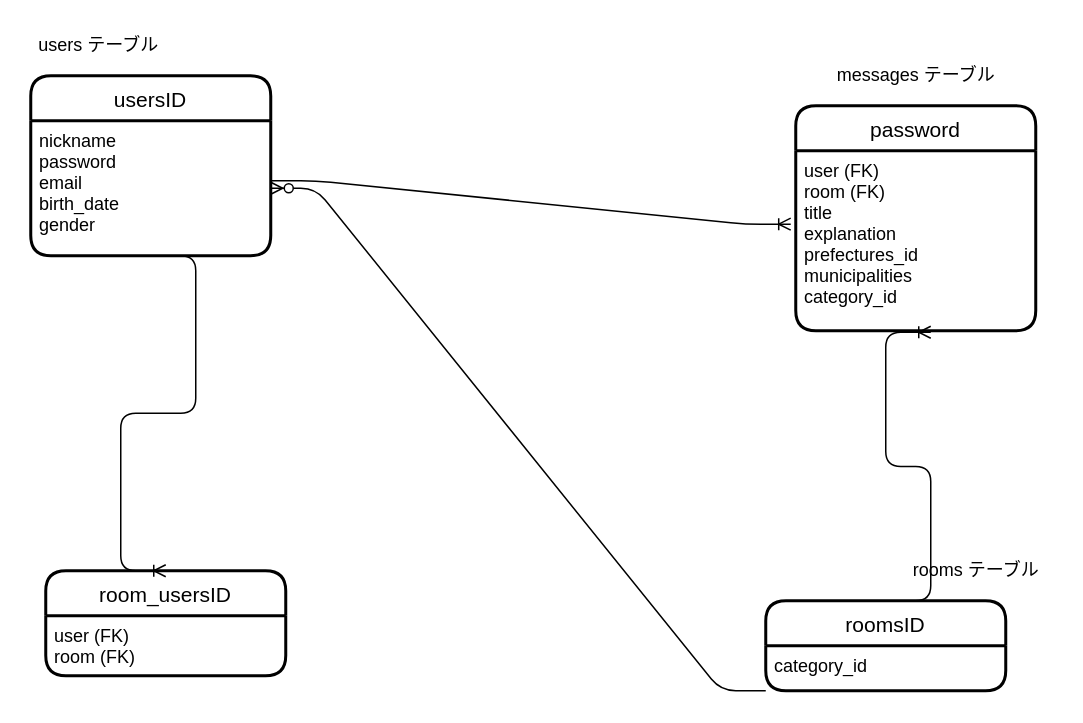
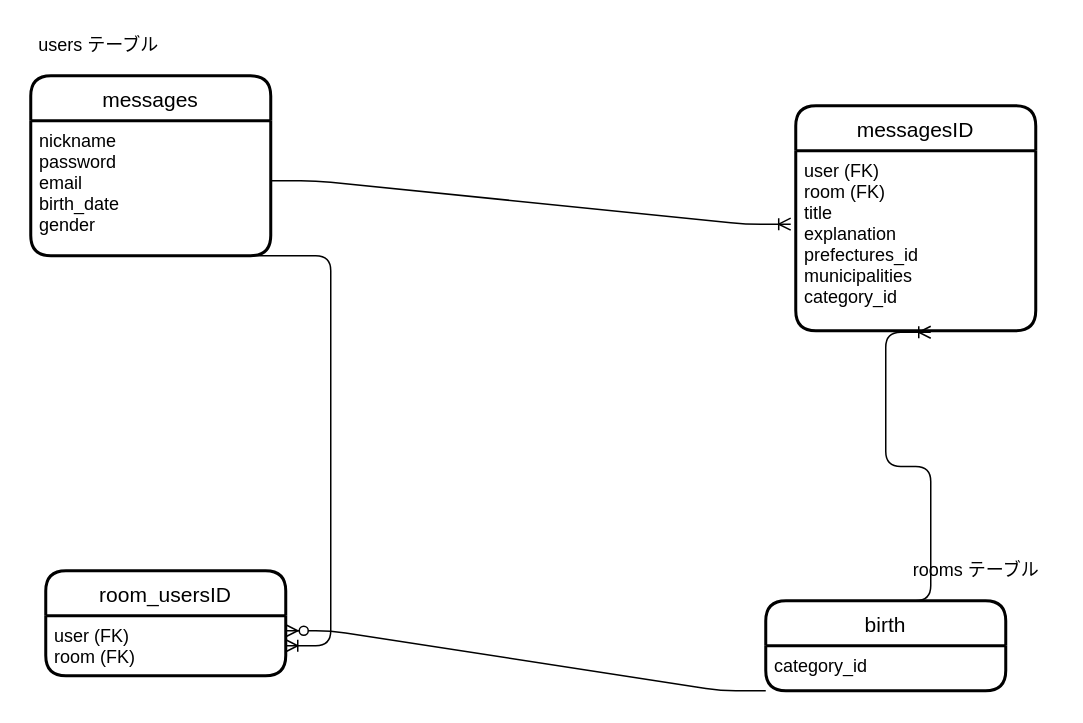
node "messages テーブル": removed
node "usersID": label "usersID" -> "messages"
node "password": label "password" -> "messagesID"
edge "nickname password email birth_date gender" -> "room_usersID": now "nickname password email birth_date gender" -> "user (FK) room (FK)"
edge "category_id" -> "nickname password email birth_date gender": now "category_id" -> "user (FK) room (FK)"
node "roomsID": label "roomsID" -> "birth"
